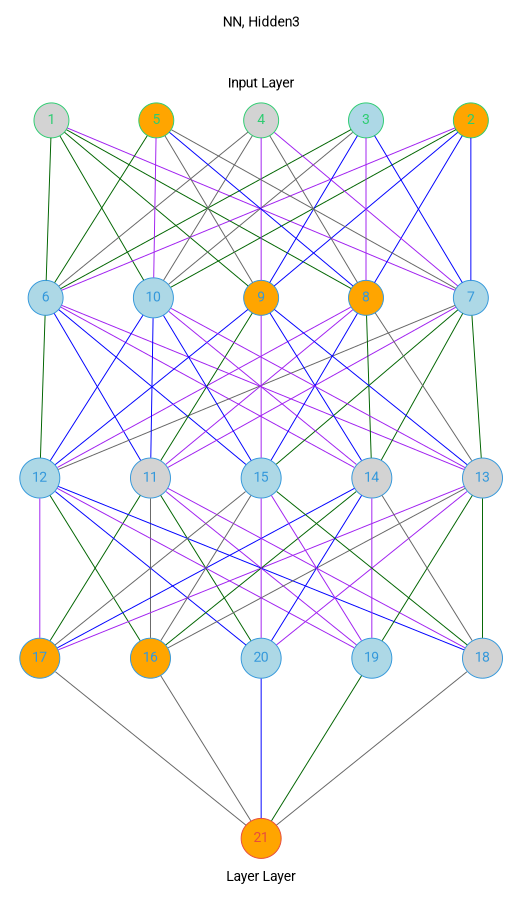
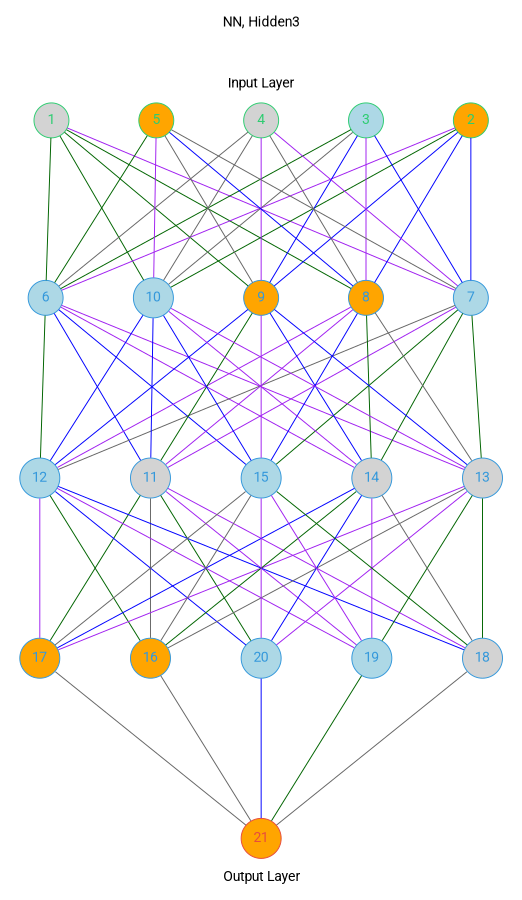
cluster "Layer Layer": label "Layer Layer" -> "Output Layer"
